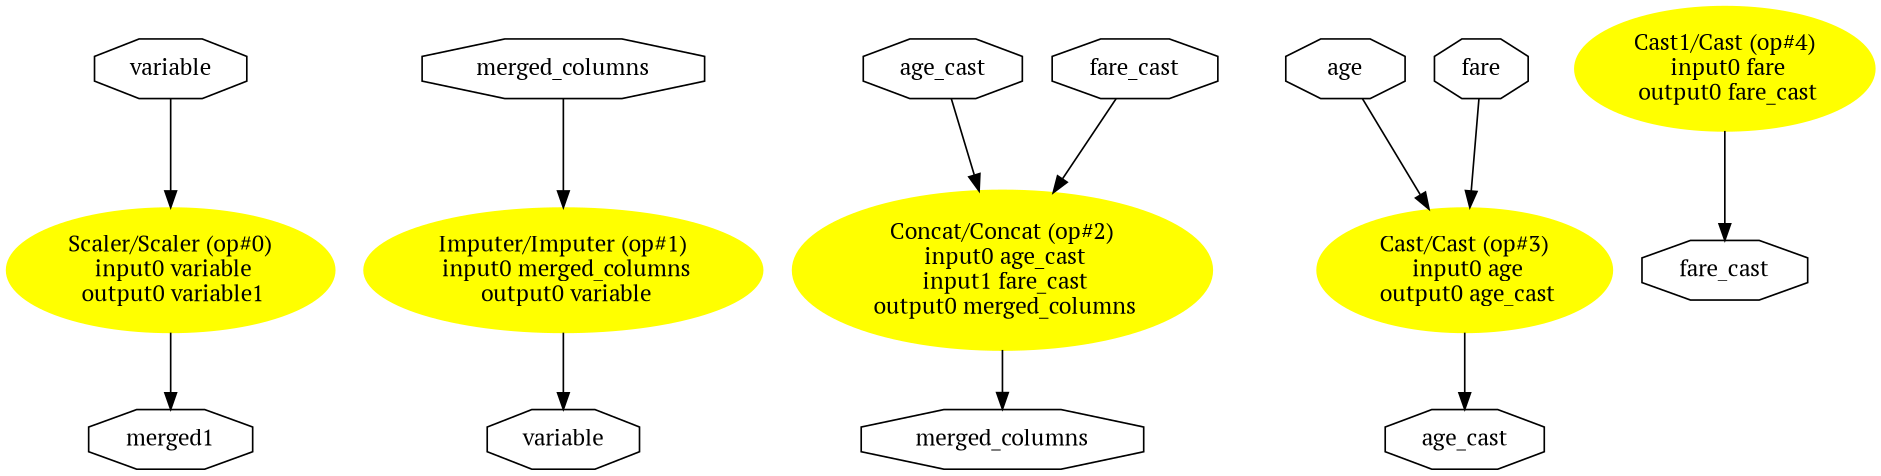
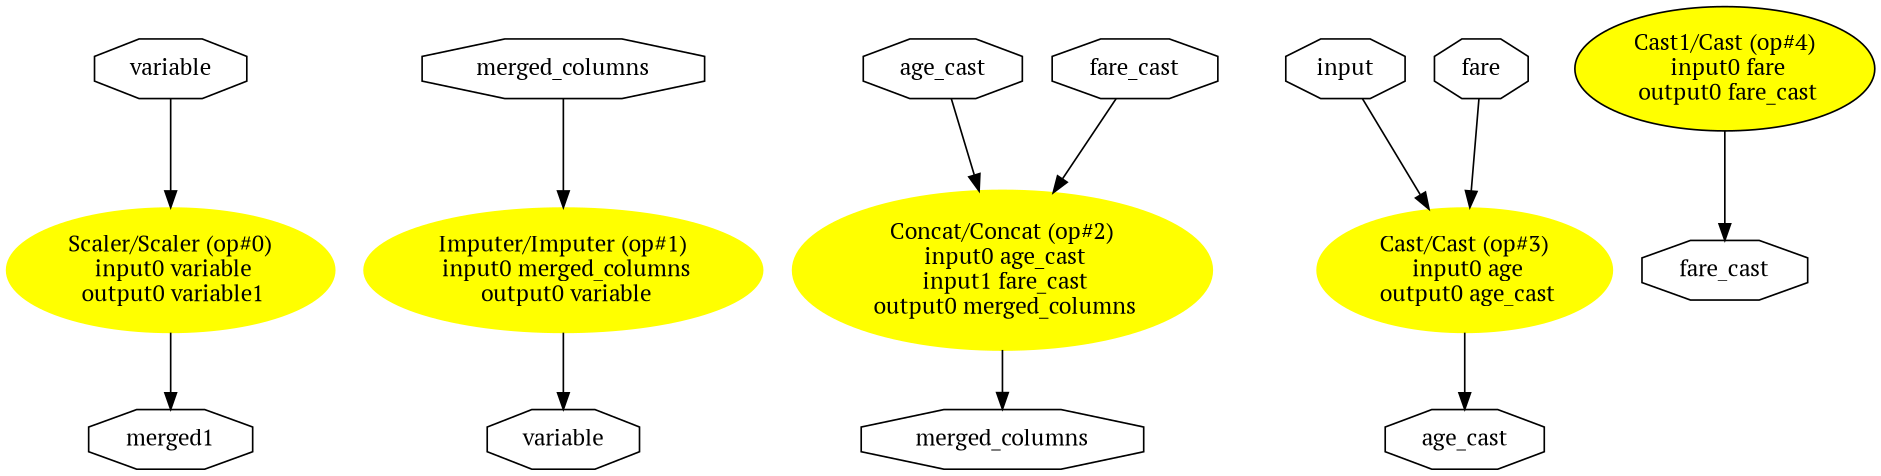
node "age": label "age" -> "input"
node "Cast1/Cast (op#4) input0 fare output0 fare_cast": color yellow -> black
